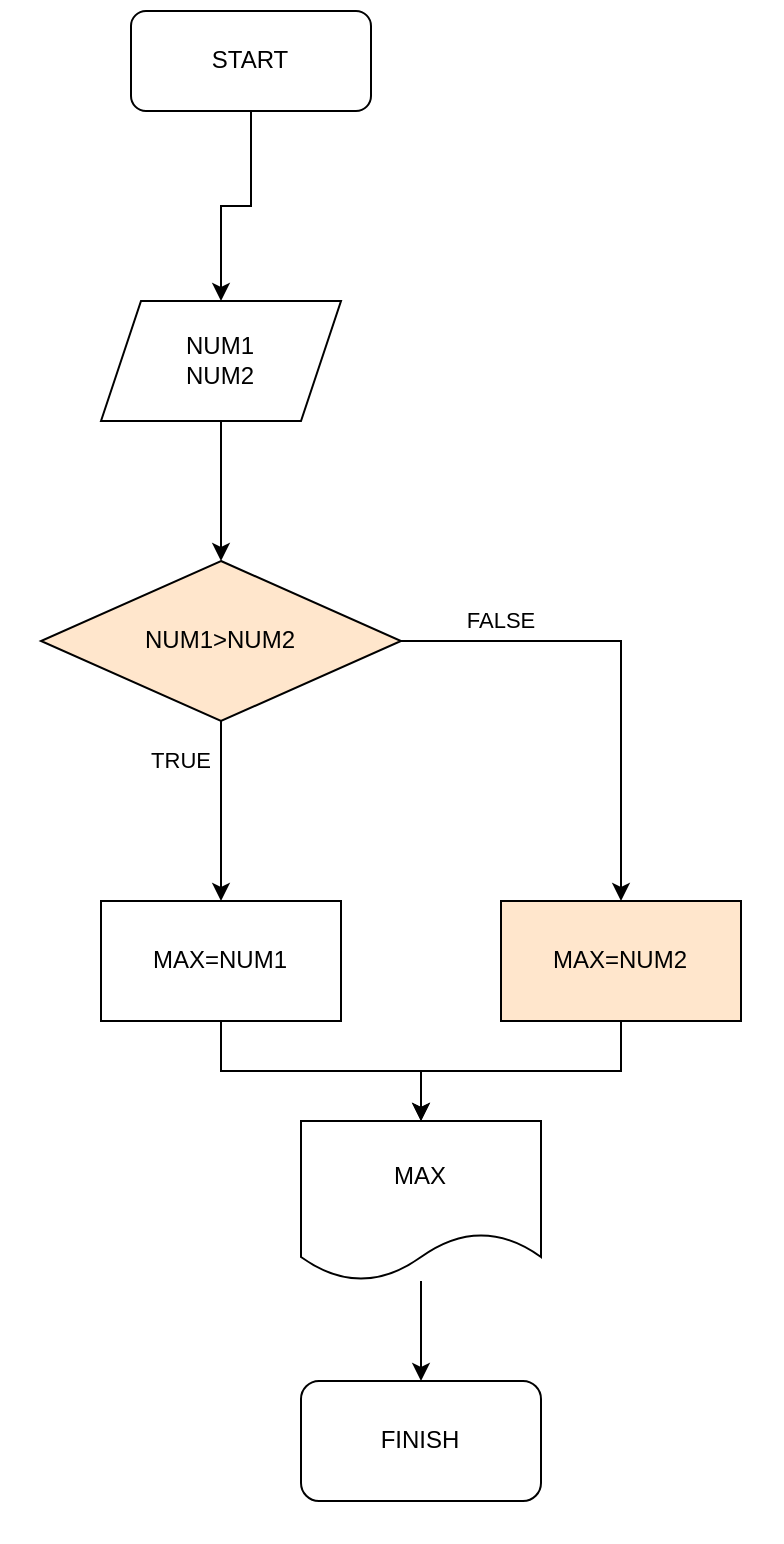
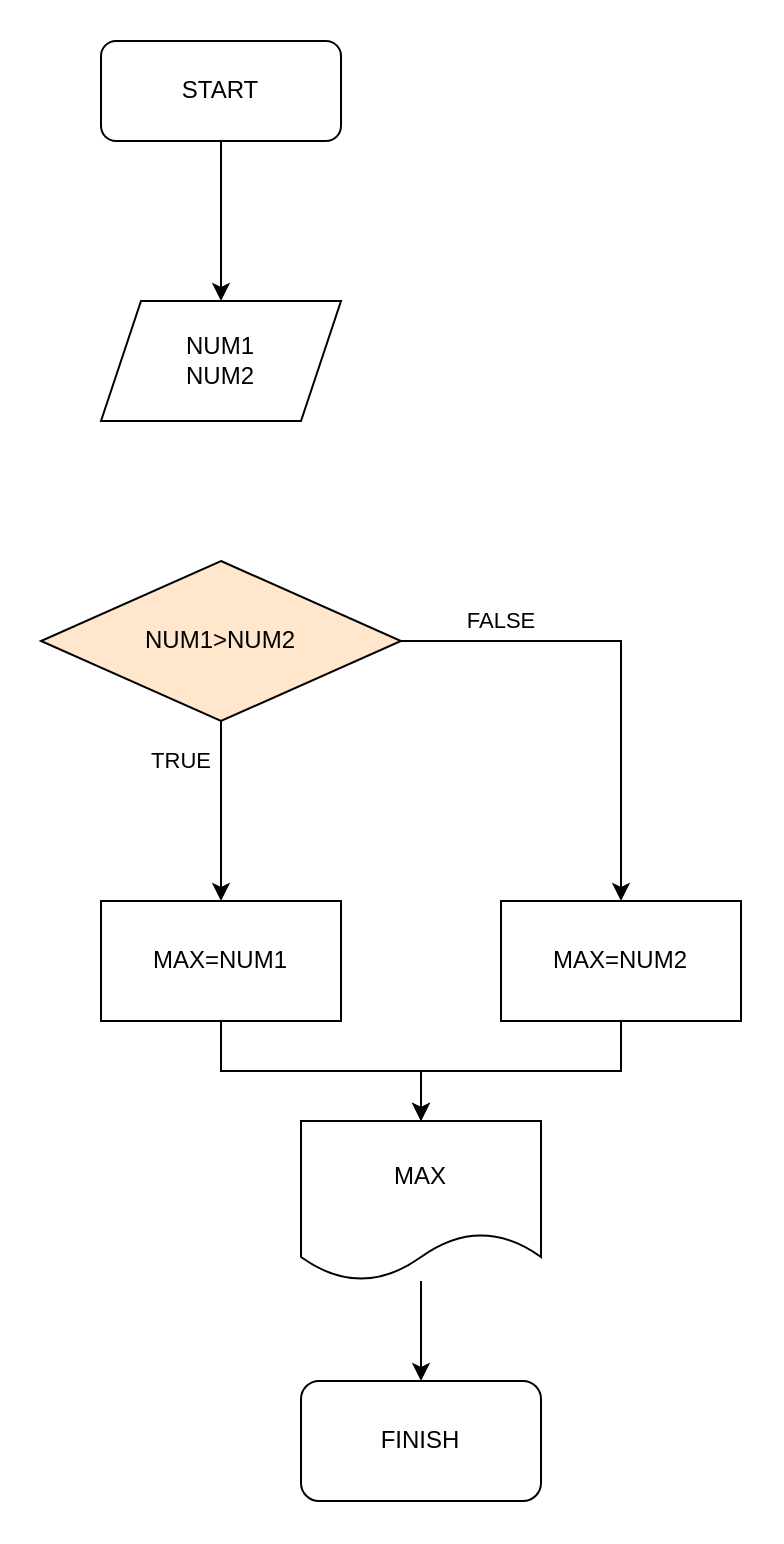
node "START": moved (251, 61) -> (221, 91)
edge "NUM1 NUM2" -> "NUM1>NUM2": removed
node "MAX=NUM2": fillcolor #ffe6cc -> #ffffff
